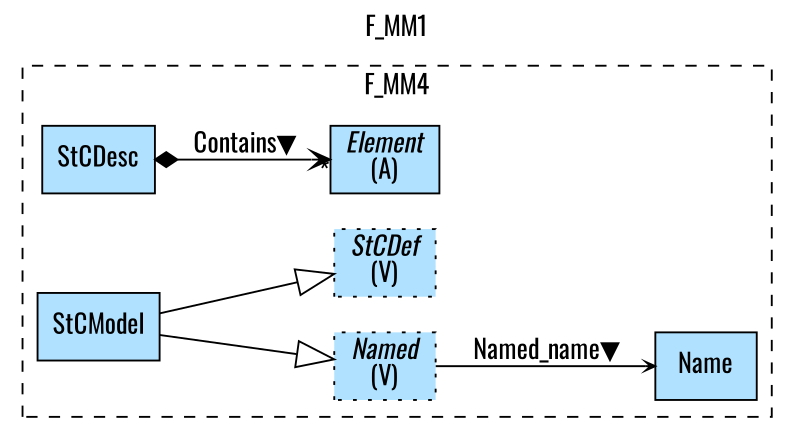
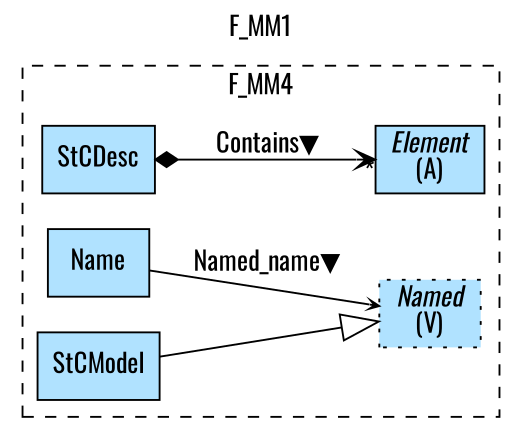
node "StCDef": removed
edge "Named" -> "Name": reversed
